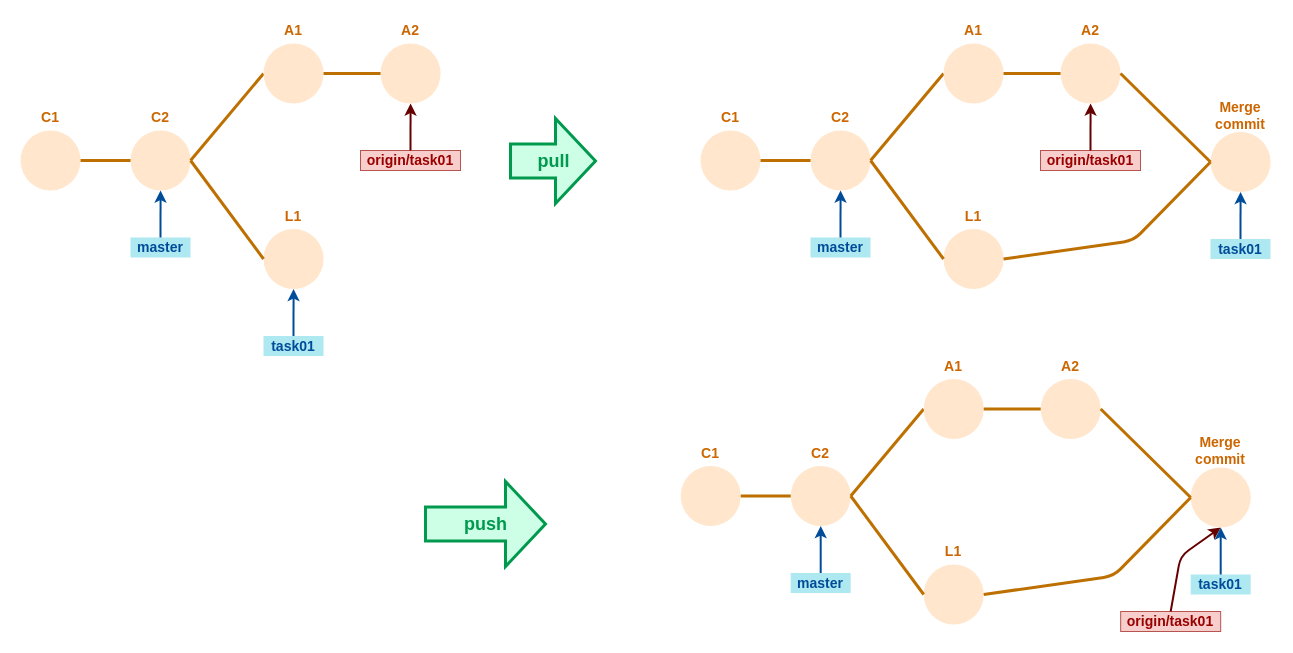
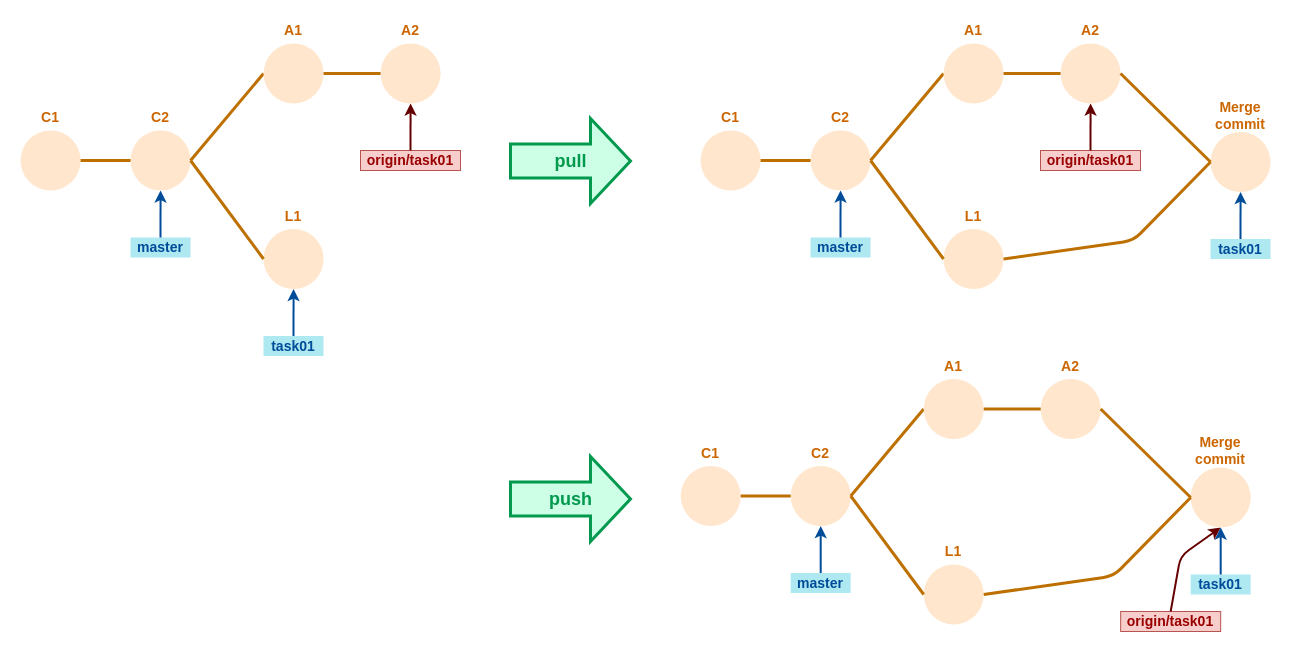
node "pull": size 85x85 -> 120x85
node "push": moved (486, 524) -> (571, 499)
